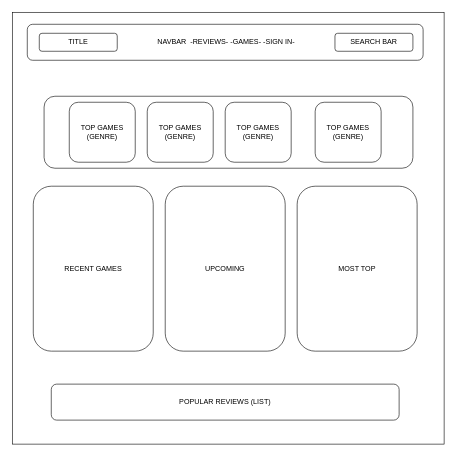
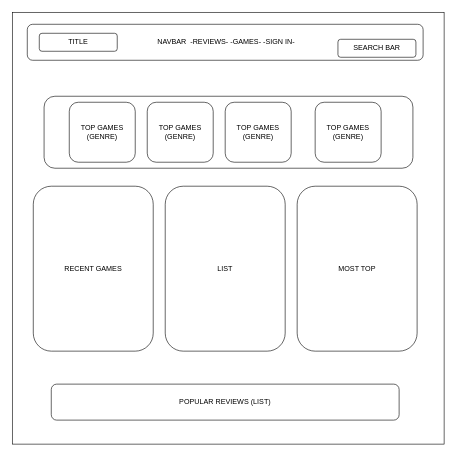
node "SEARCH BAR": moved (374, 42) -> (377, 48)
node "UPCOMING": label "UPCOMING" -> "LIST"
